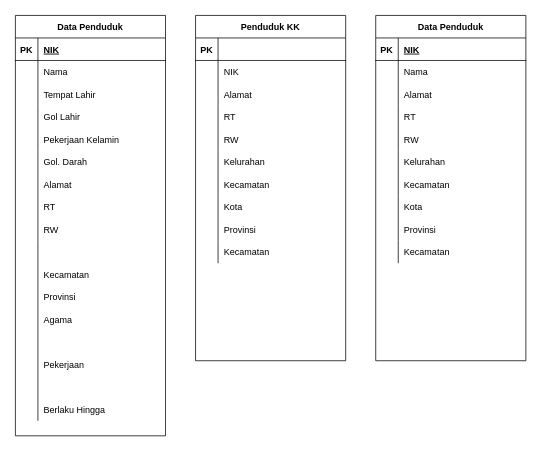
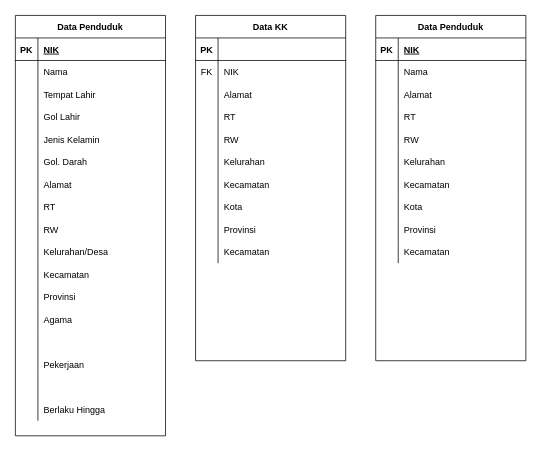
node "Penduduk KK": label "Penduduk KK" -> "Data KK"
node "FK": added
node "Pekerjaan Kelamin": label "Pekerjaan Kelamin" -> "Jenis Kelamin"
node "Kelurahan/Desa": added
